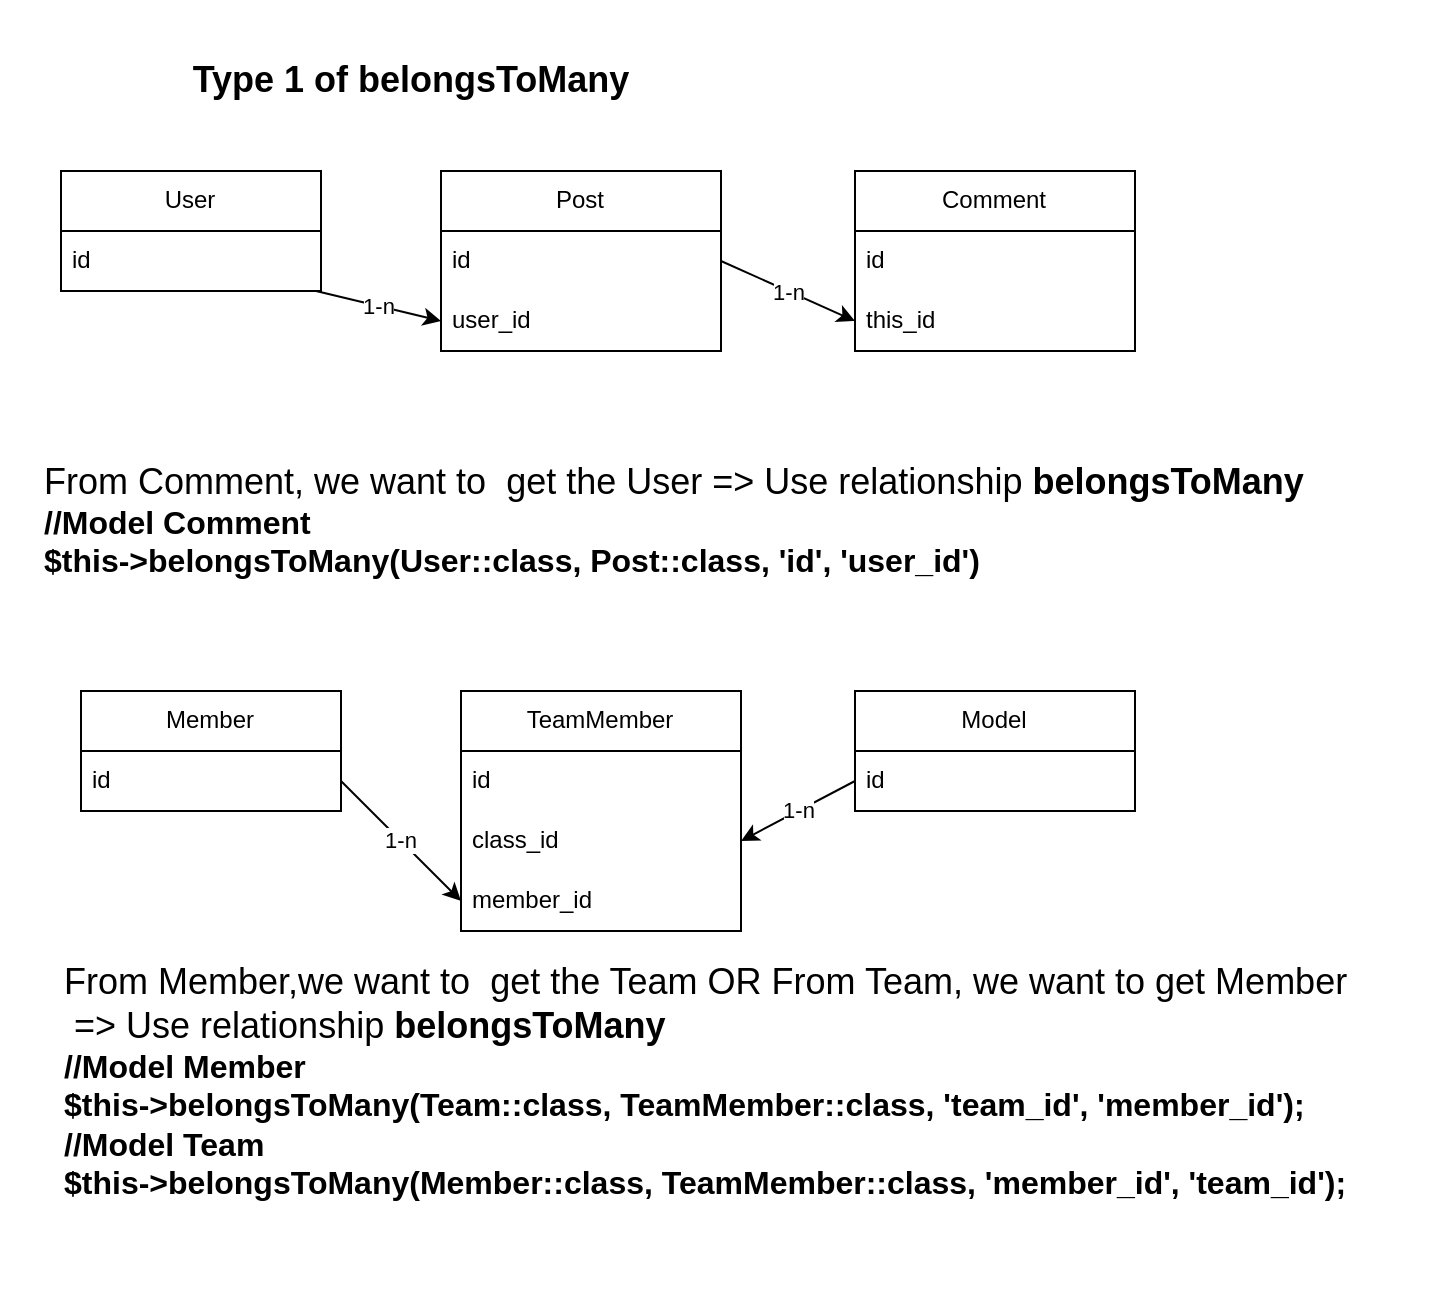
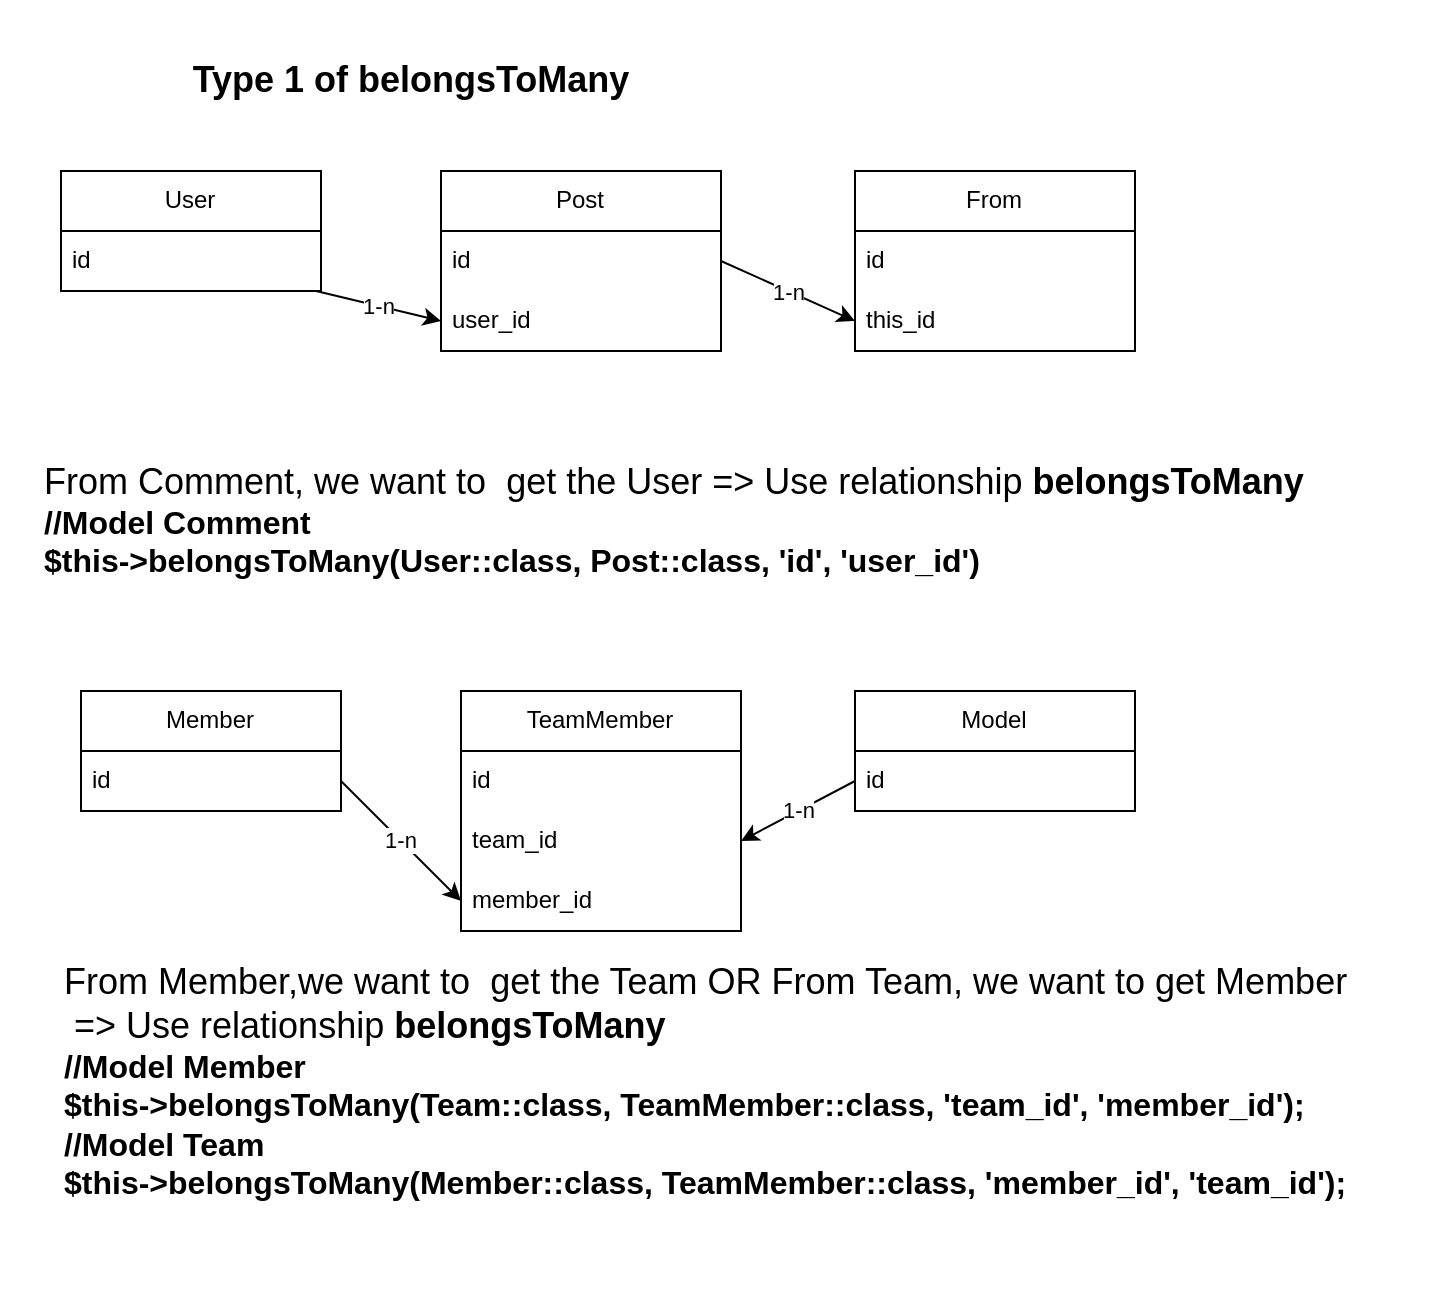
node "Comment": label "Comment" -> "From"
node "class_id": label "class_id" -> "team_id"
